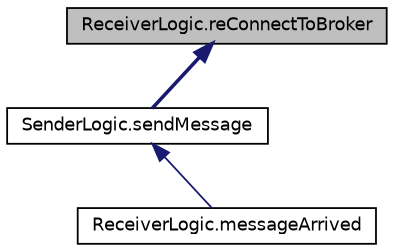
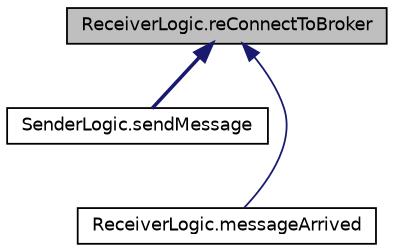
edge "ReceiverLogic.messageArrived" -> "SenderLogic.sendMessage": now "ReceiverLogic.messageArrived" -> "ReceiverLogic.reConnectToBroker"
